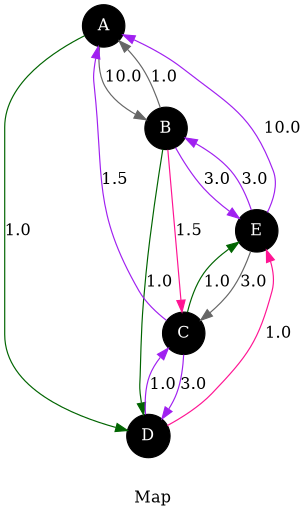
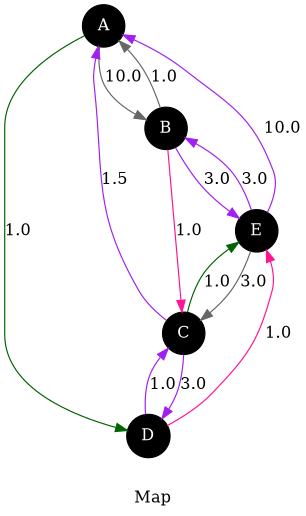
edge "B" -> "C": label "1.5" -> "1.0"
edge "B" -> "D": removed, label "1.0"
